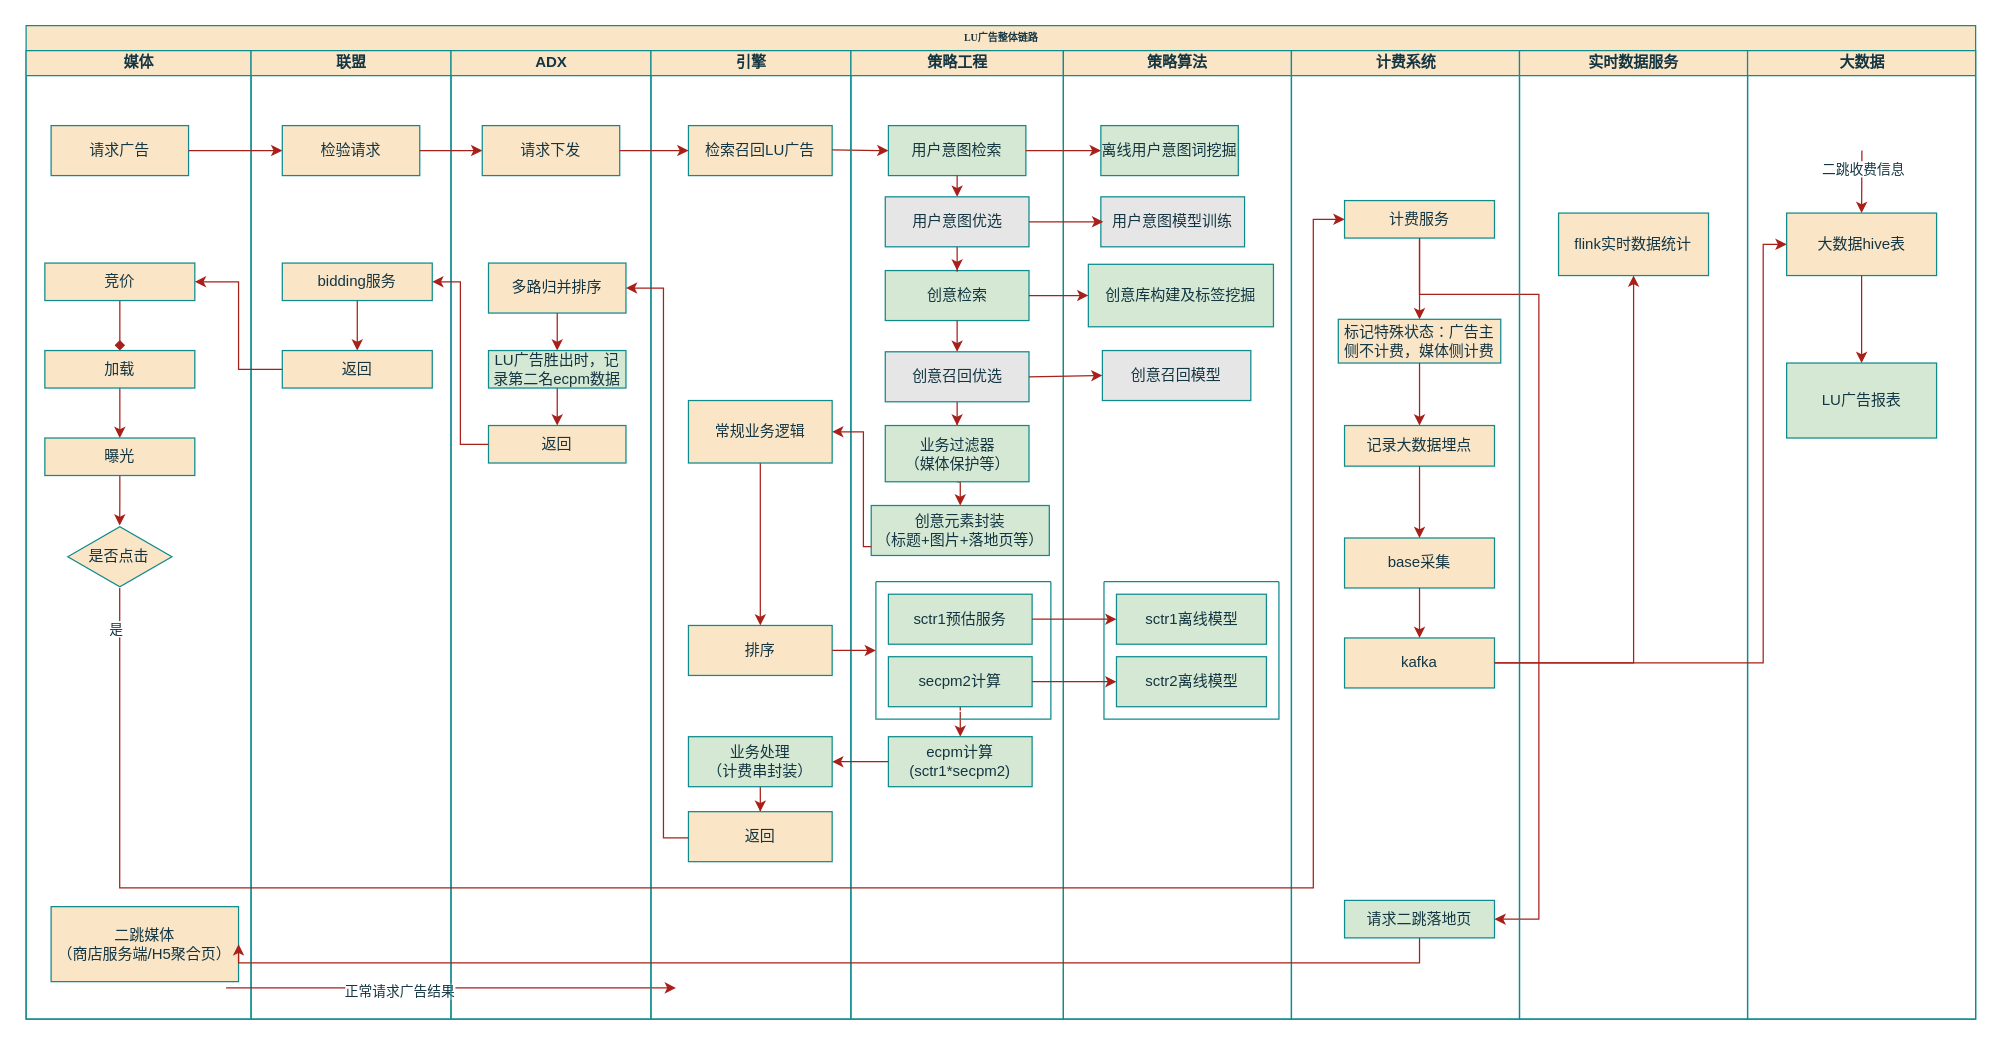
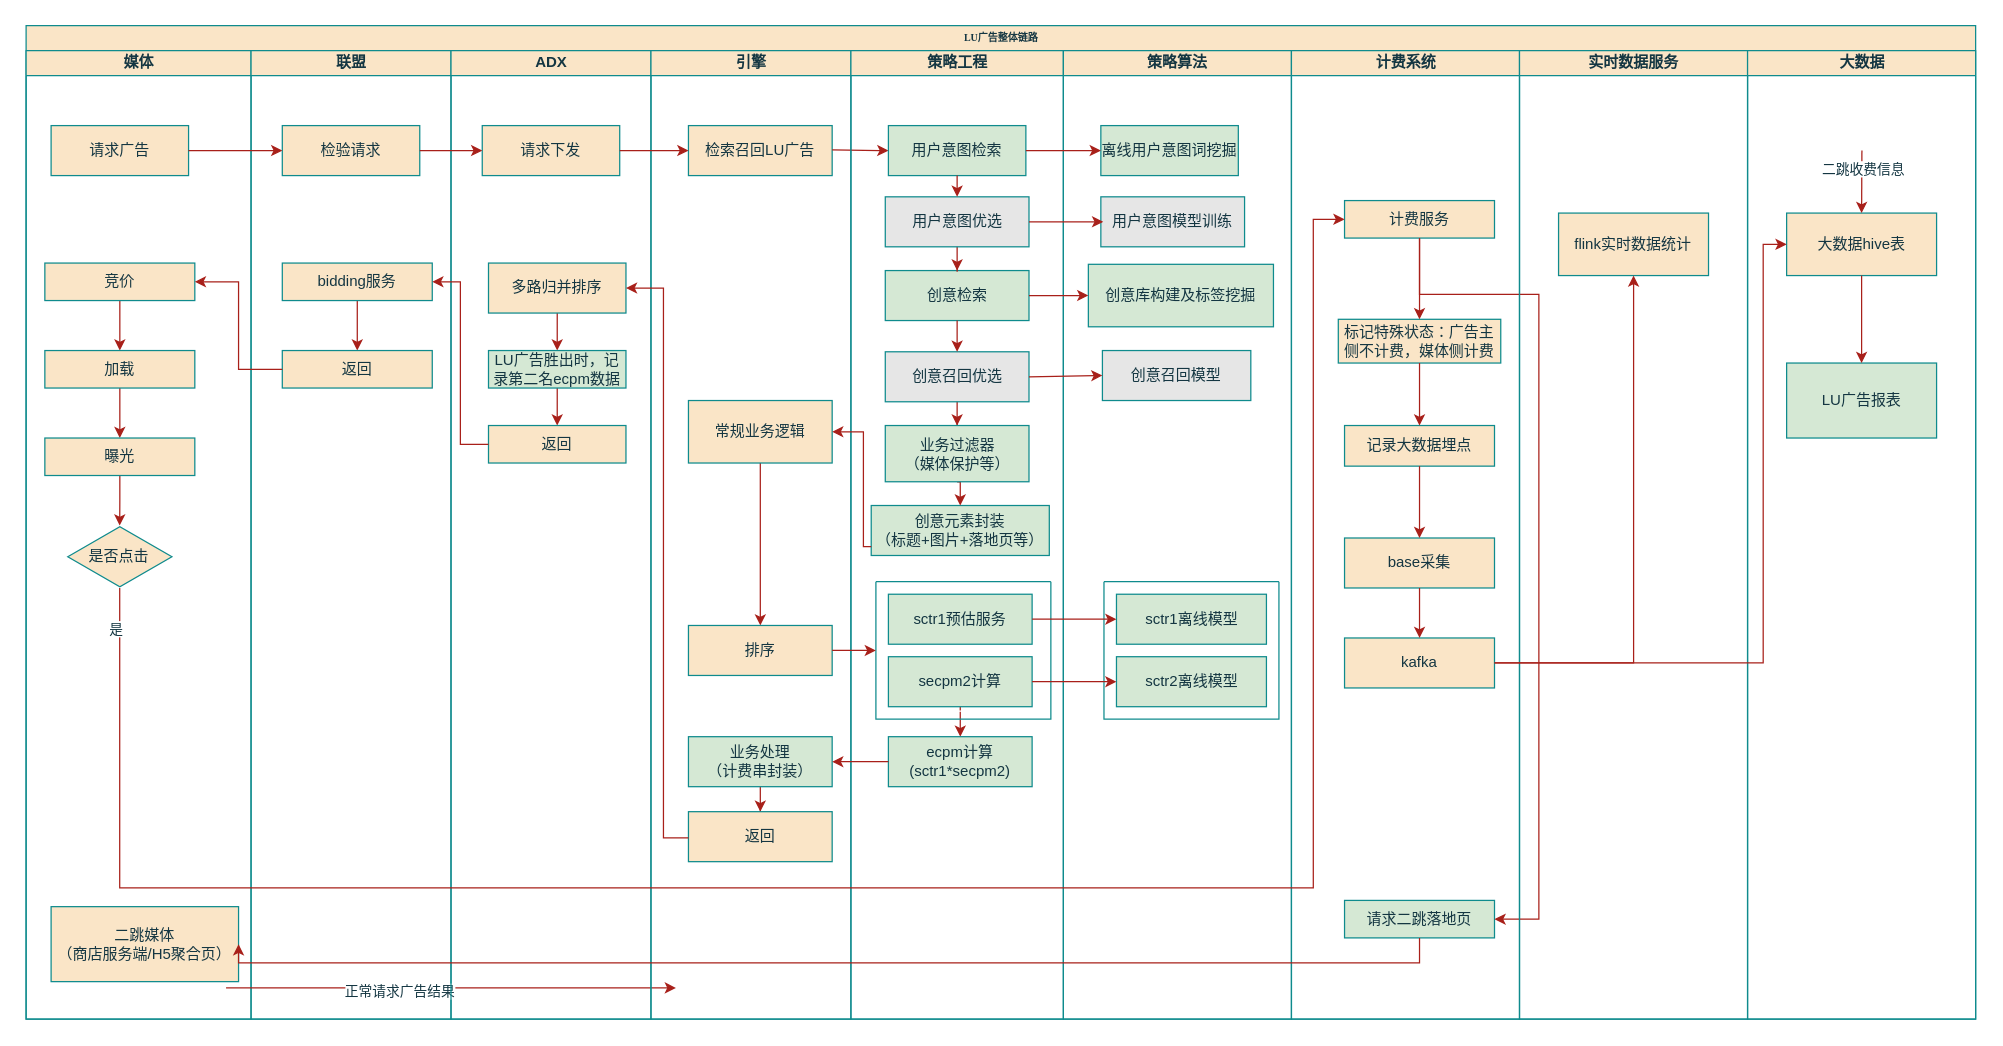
edge "竞价" -> "加载": arrowhead diamond -> classic
